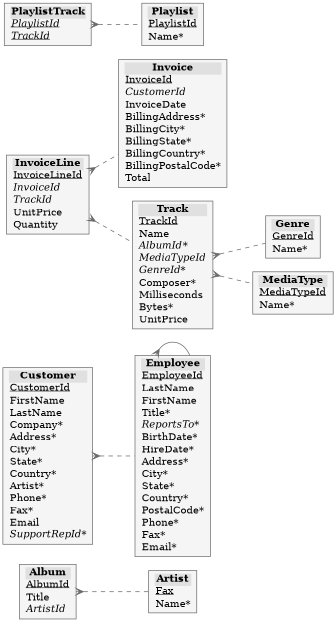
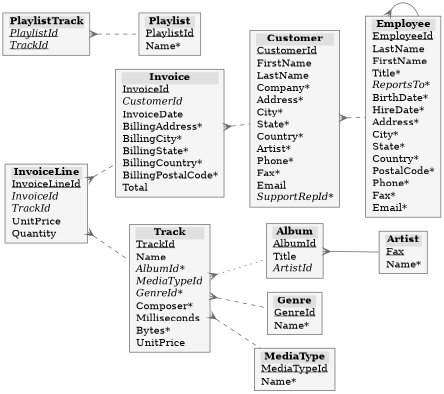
edge "Customer" -- "Invoice": added
edge "Album" -- "Track": added
edge "Album" -- "Artist": style dashed -> bold
